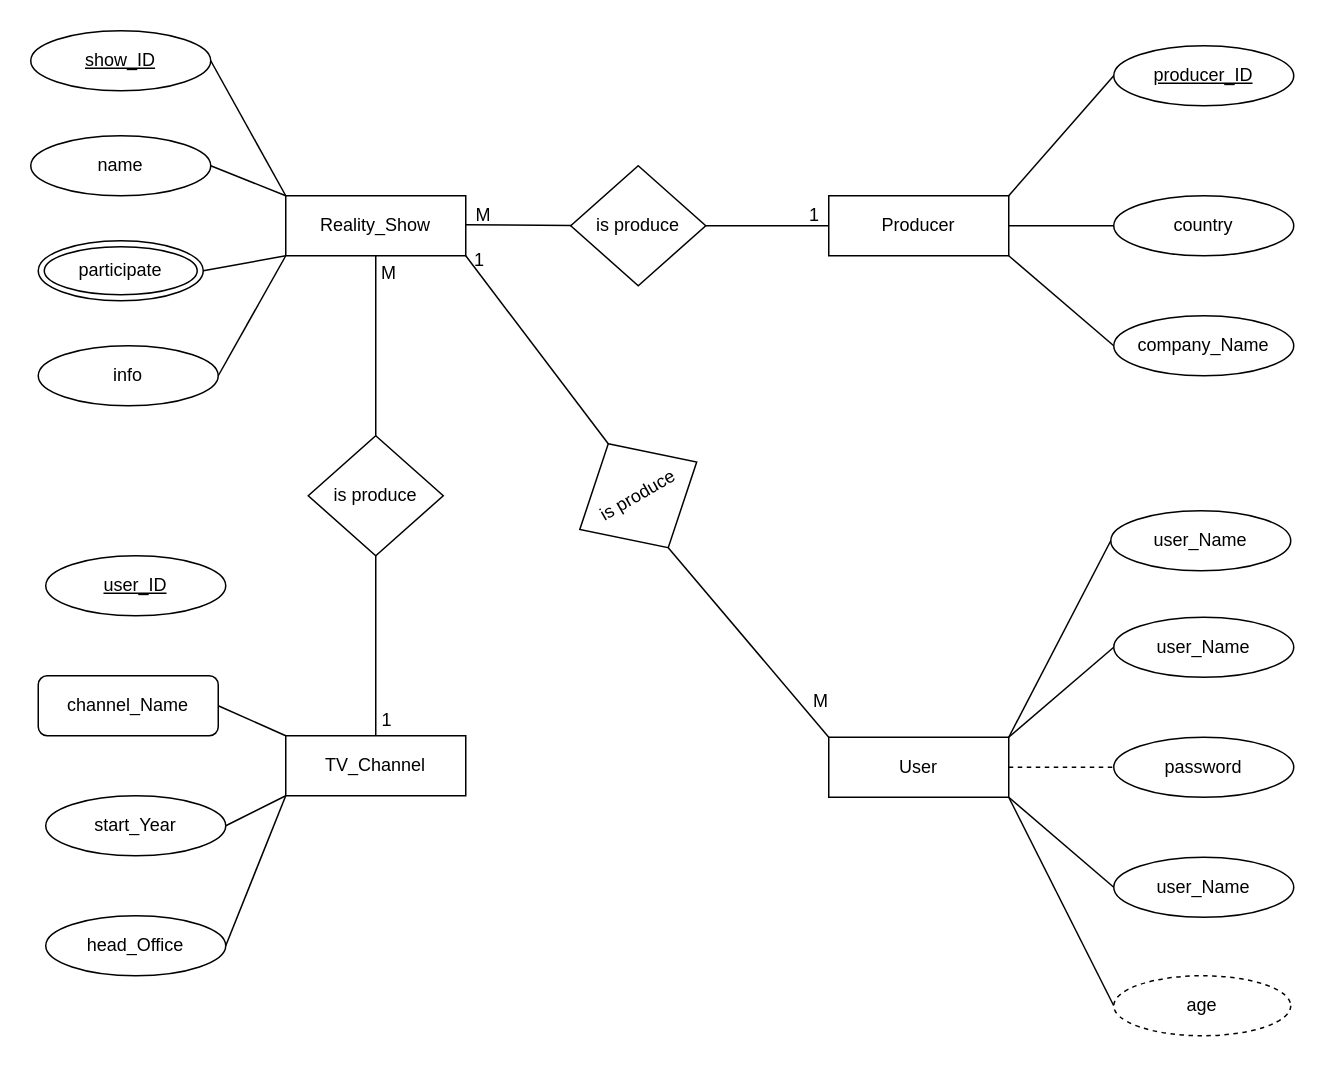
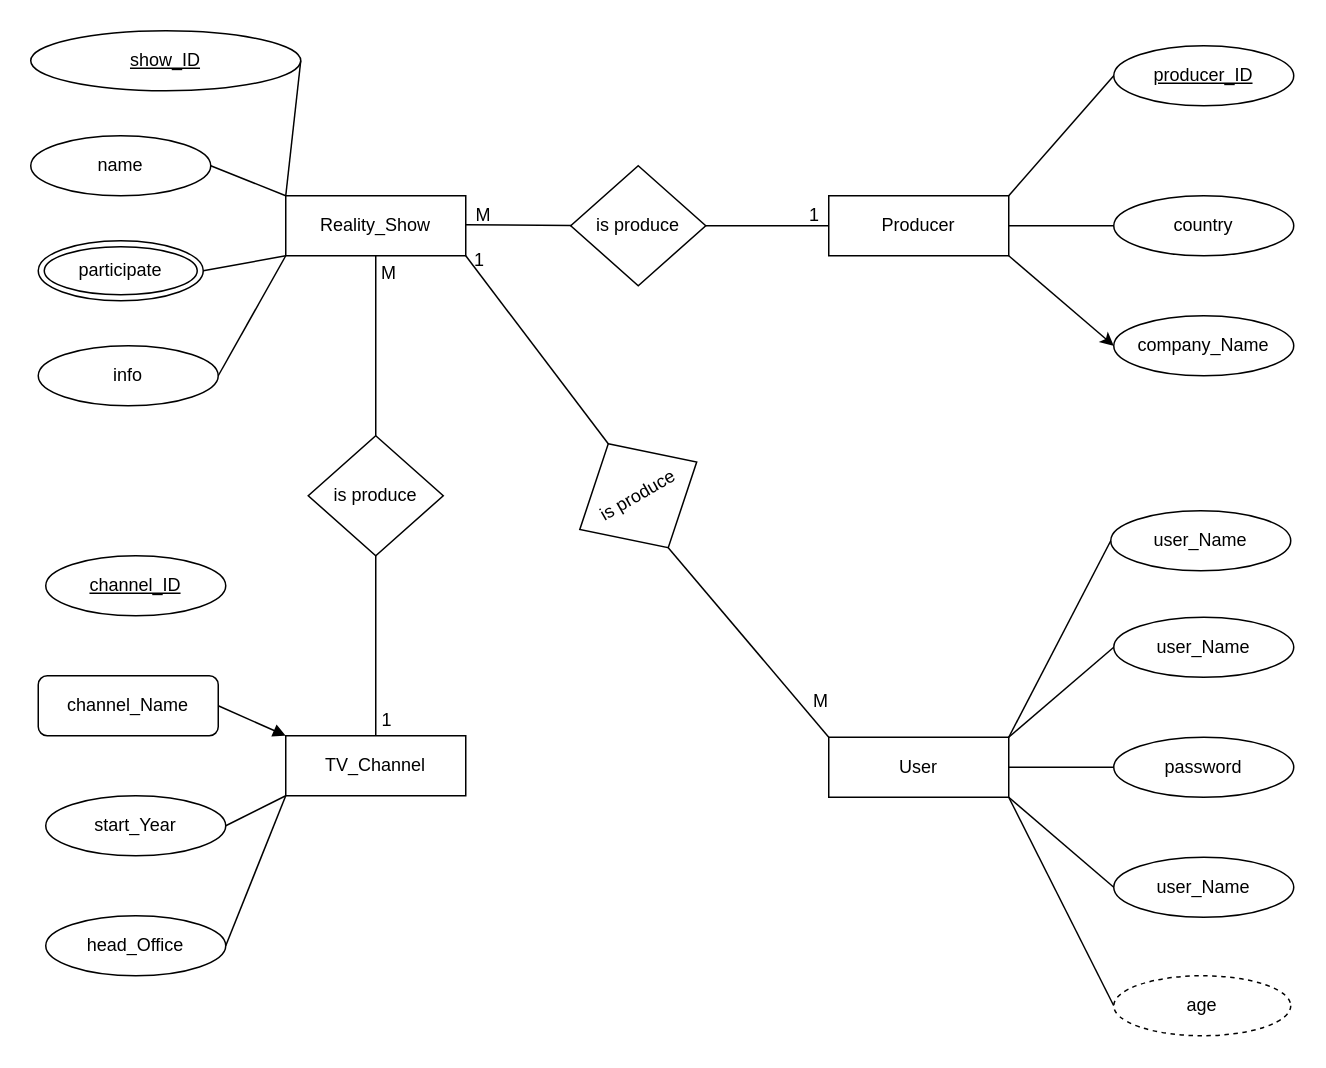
node "show_ID": size 180x60 -> 270x60
edge "Producer" -- "company_Name": arrowhead none -> classic
node "user_ID": label "user_ID" -> "channel_ID"
edge "channel_Name" -- "TV_Channel": arrowhead none -> block
edge "User" -- "password": style dashed -> solid
